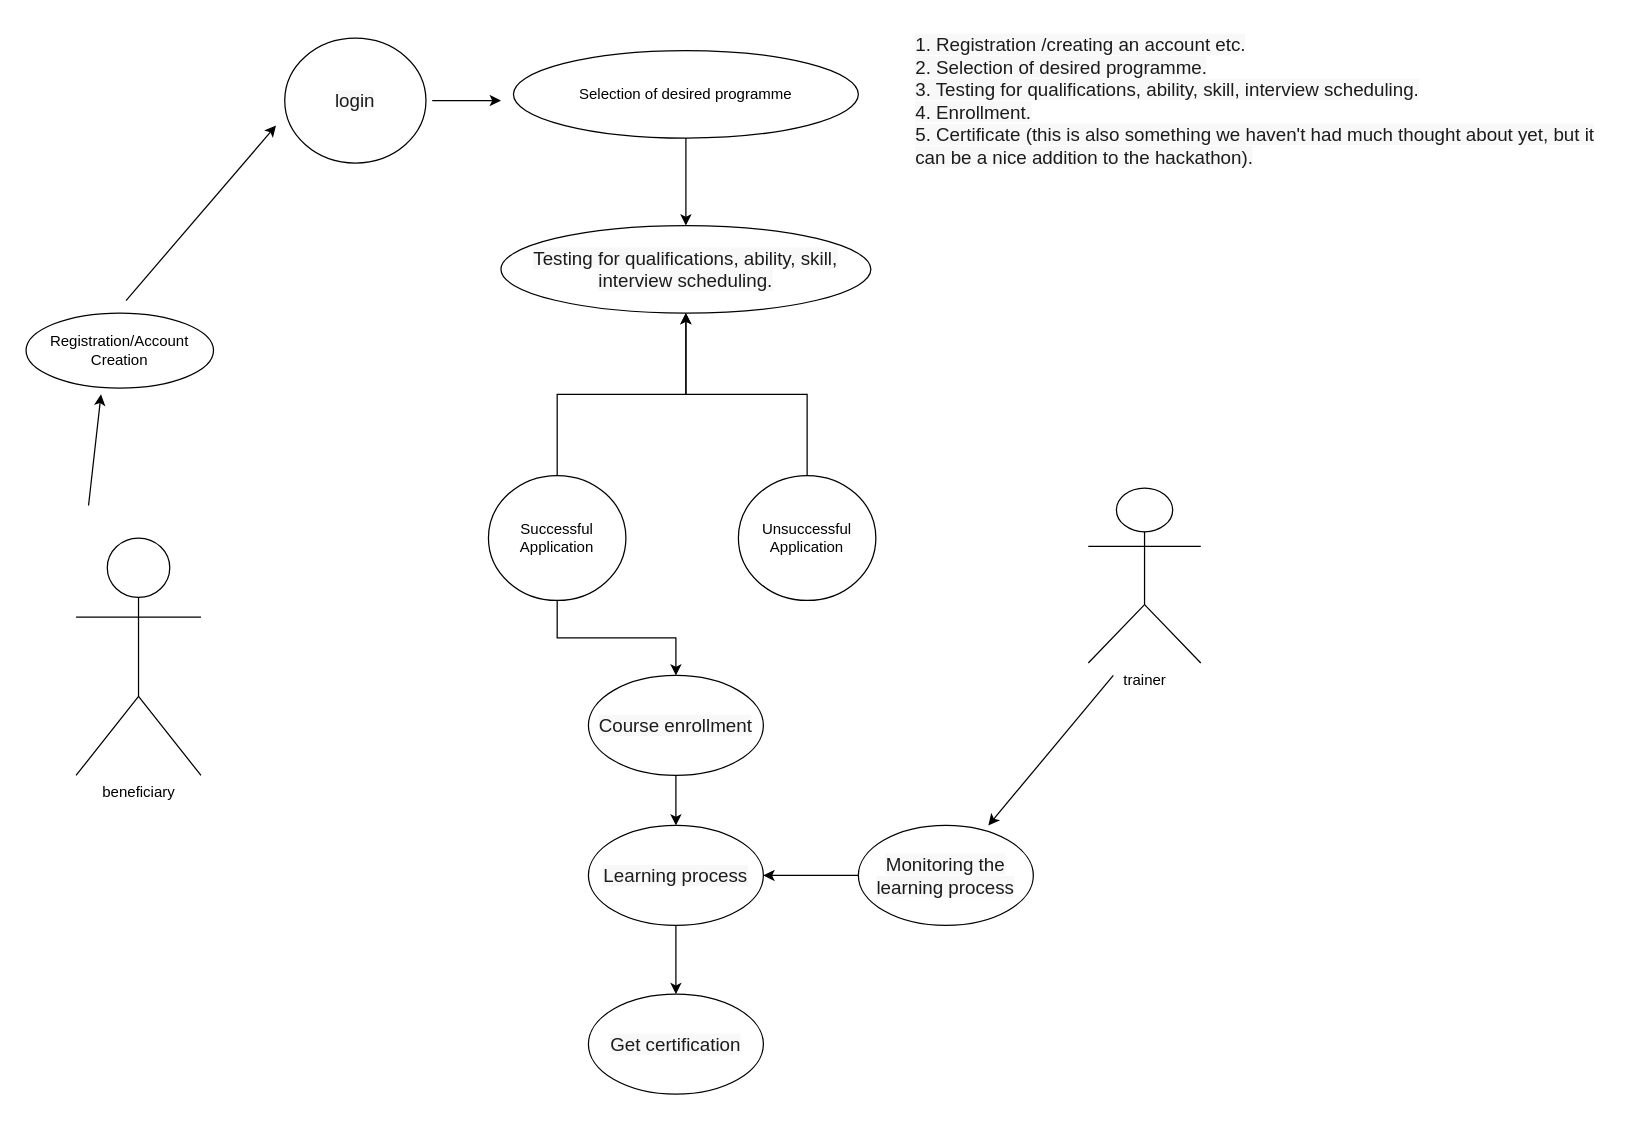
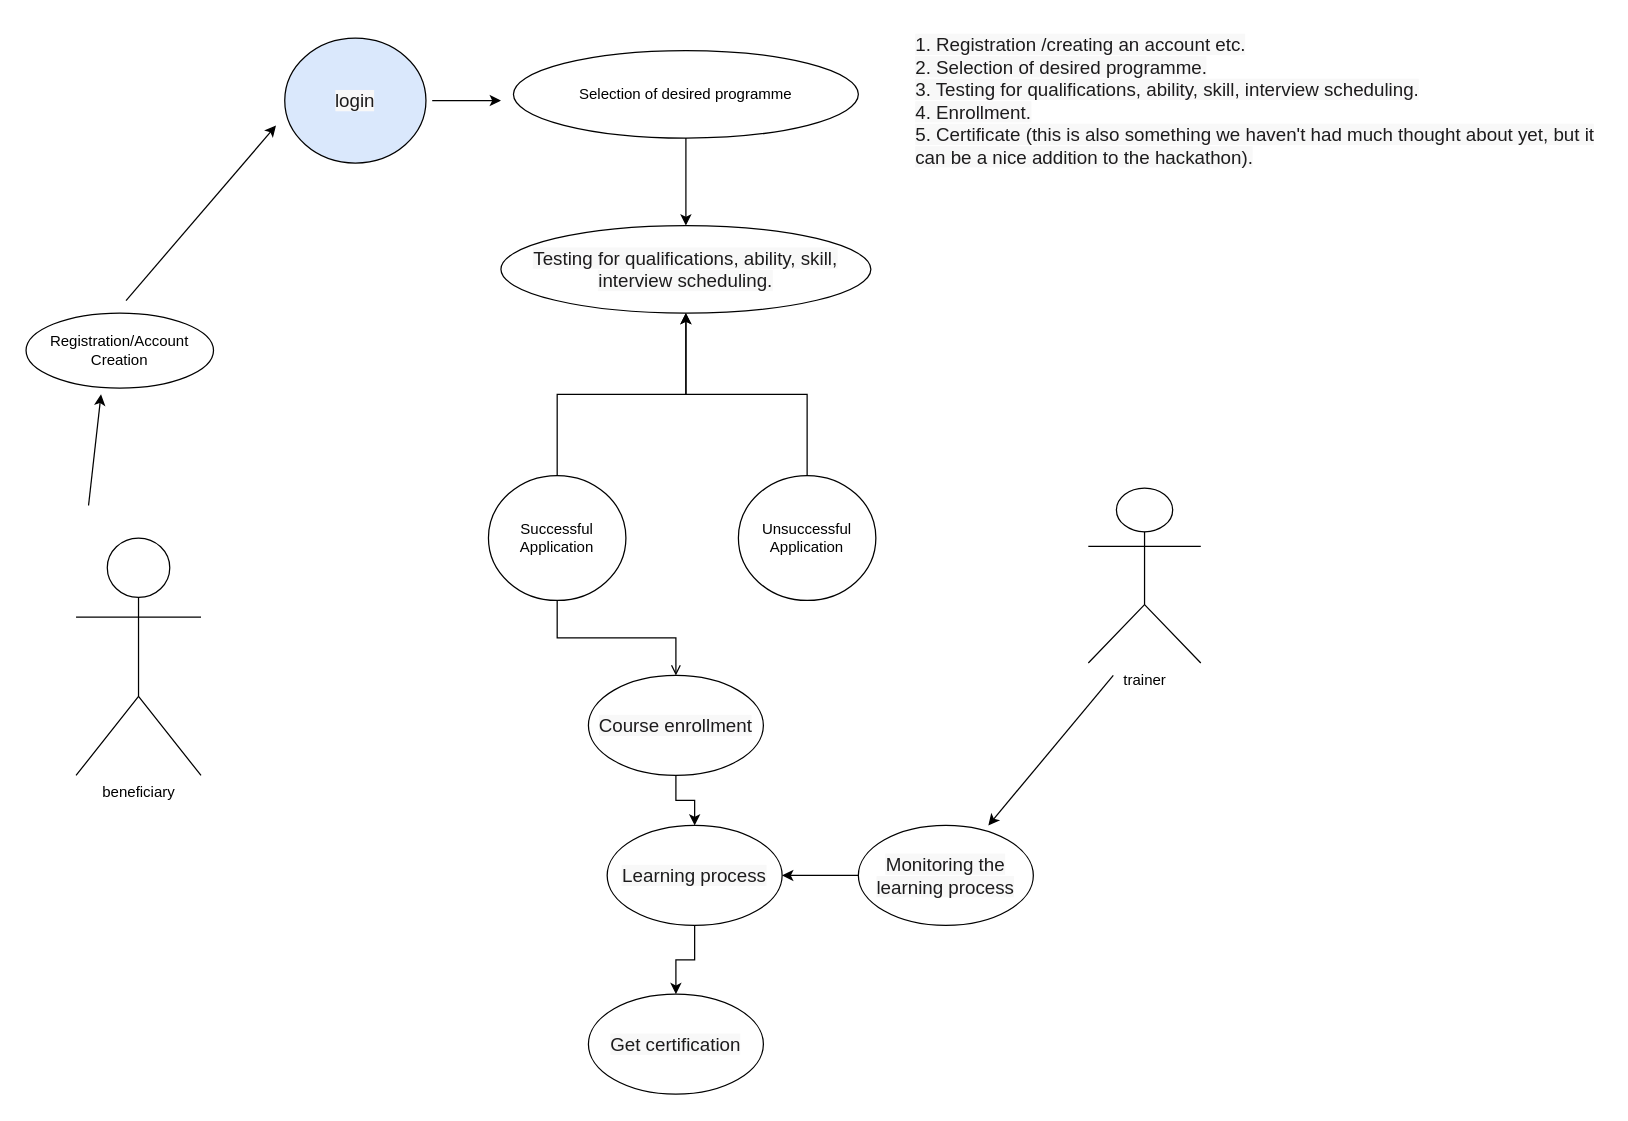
node "login": fillcolor #ffffff -> #dae8fc
edge "Successful Application" -> "Course enrollment": arrowhead classic -> open
node "Learning process": moved (676, 876) -> (694, 876)
